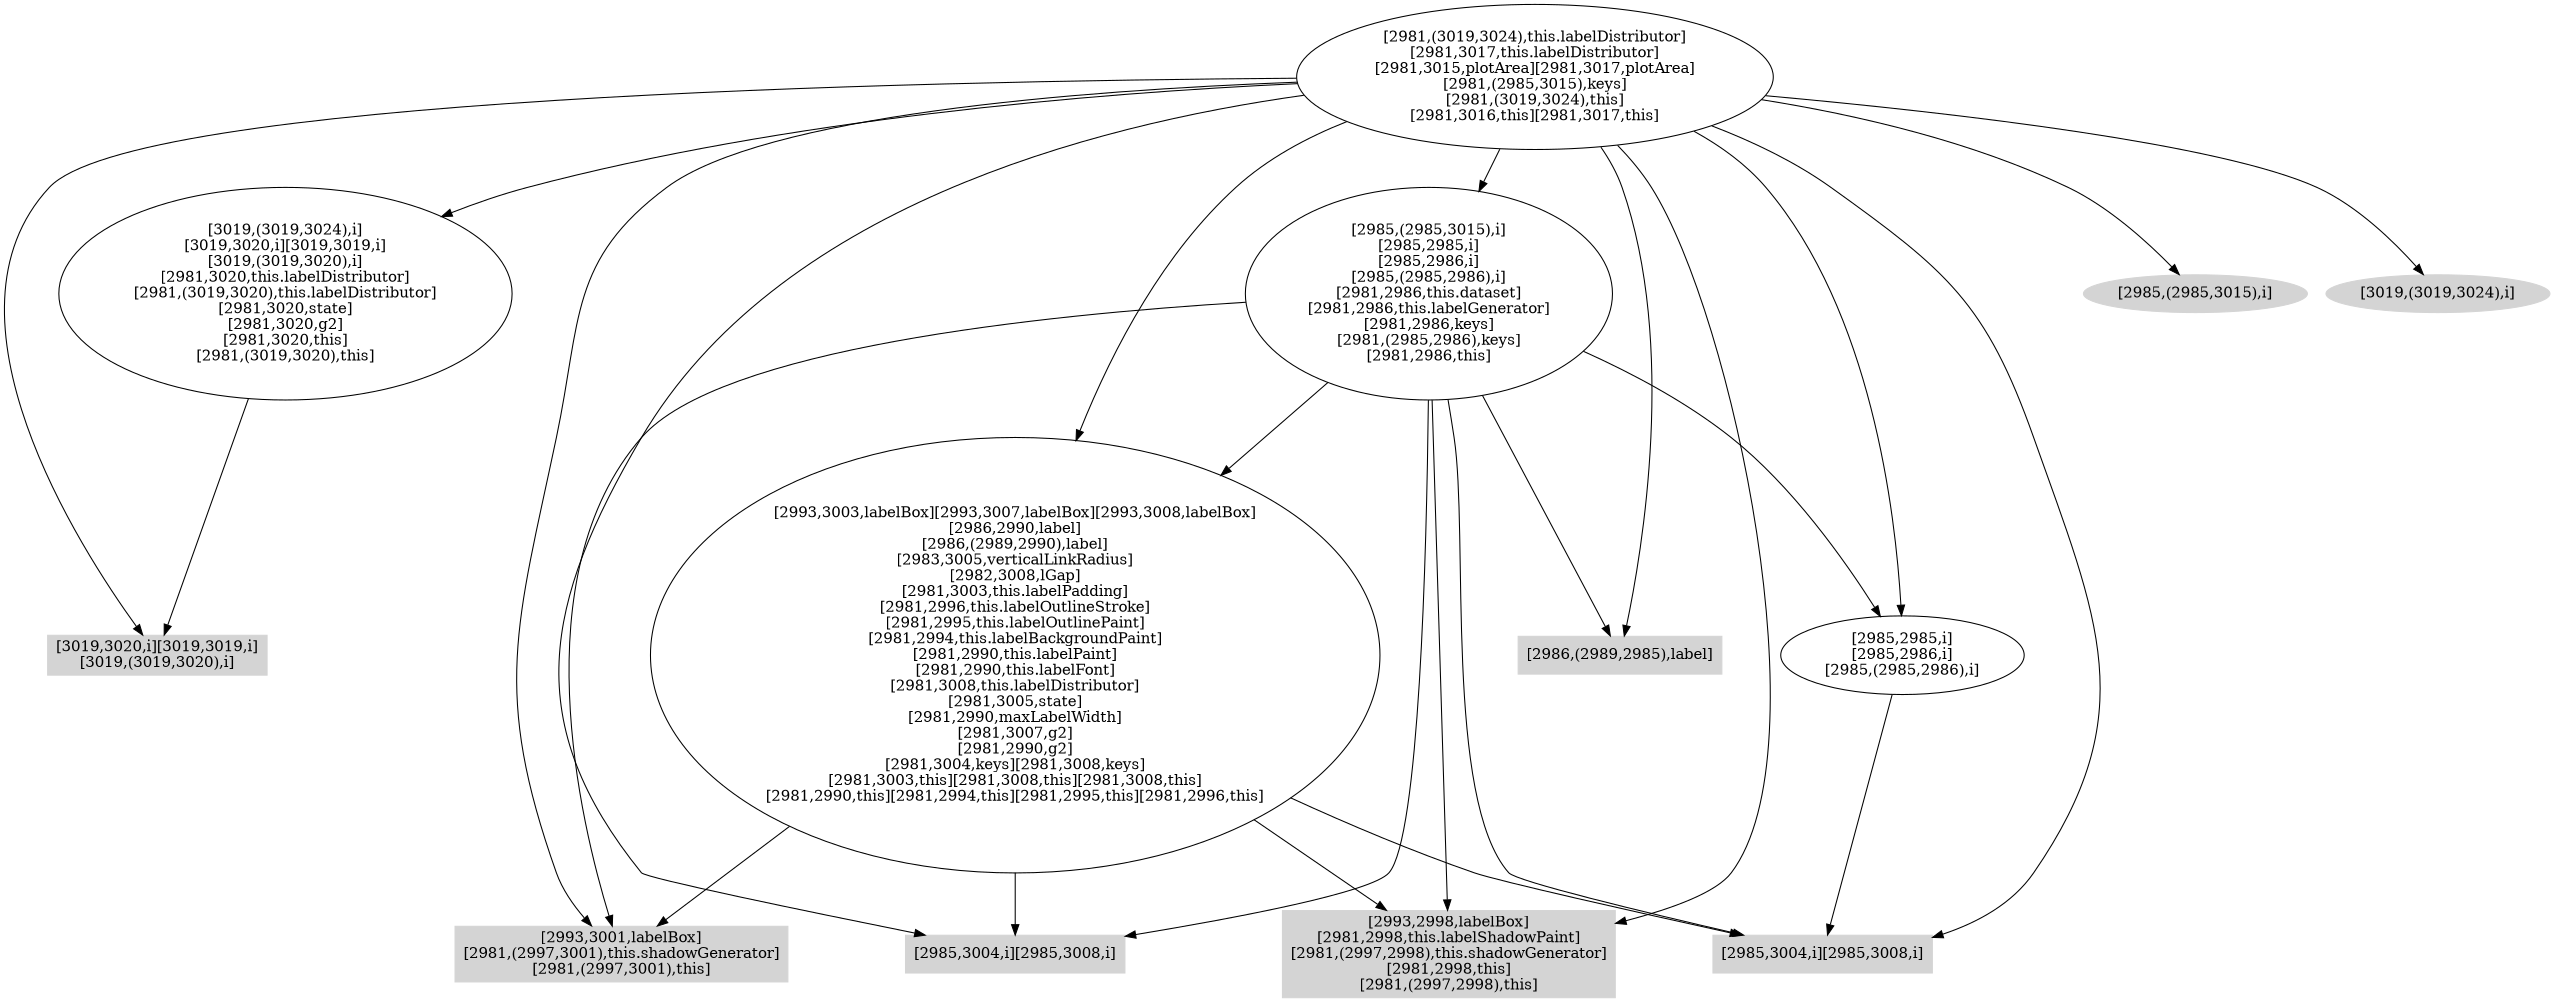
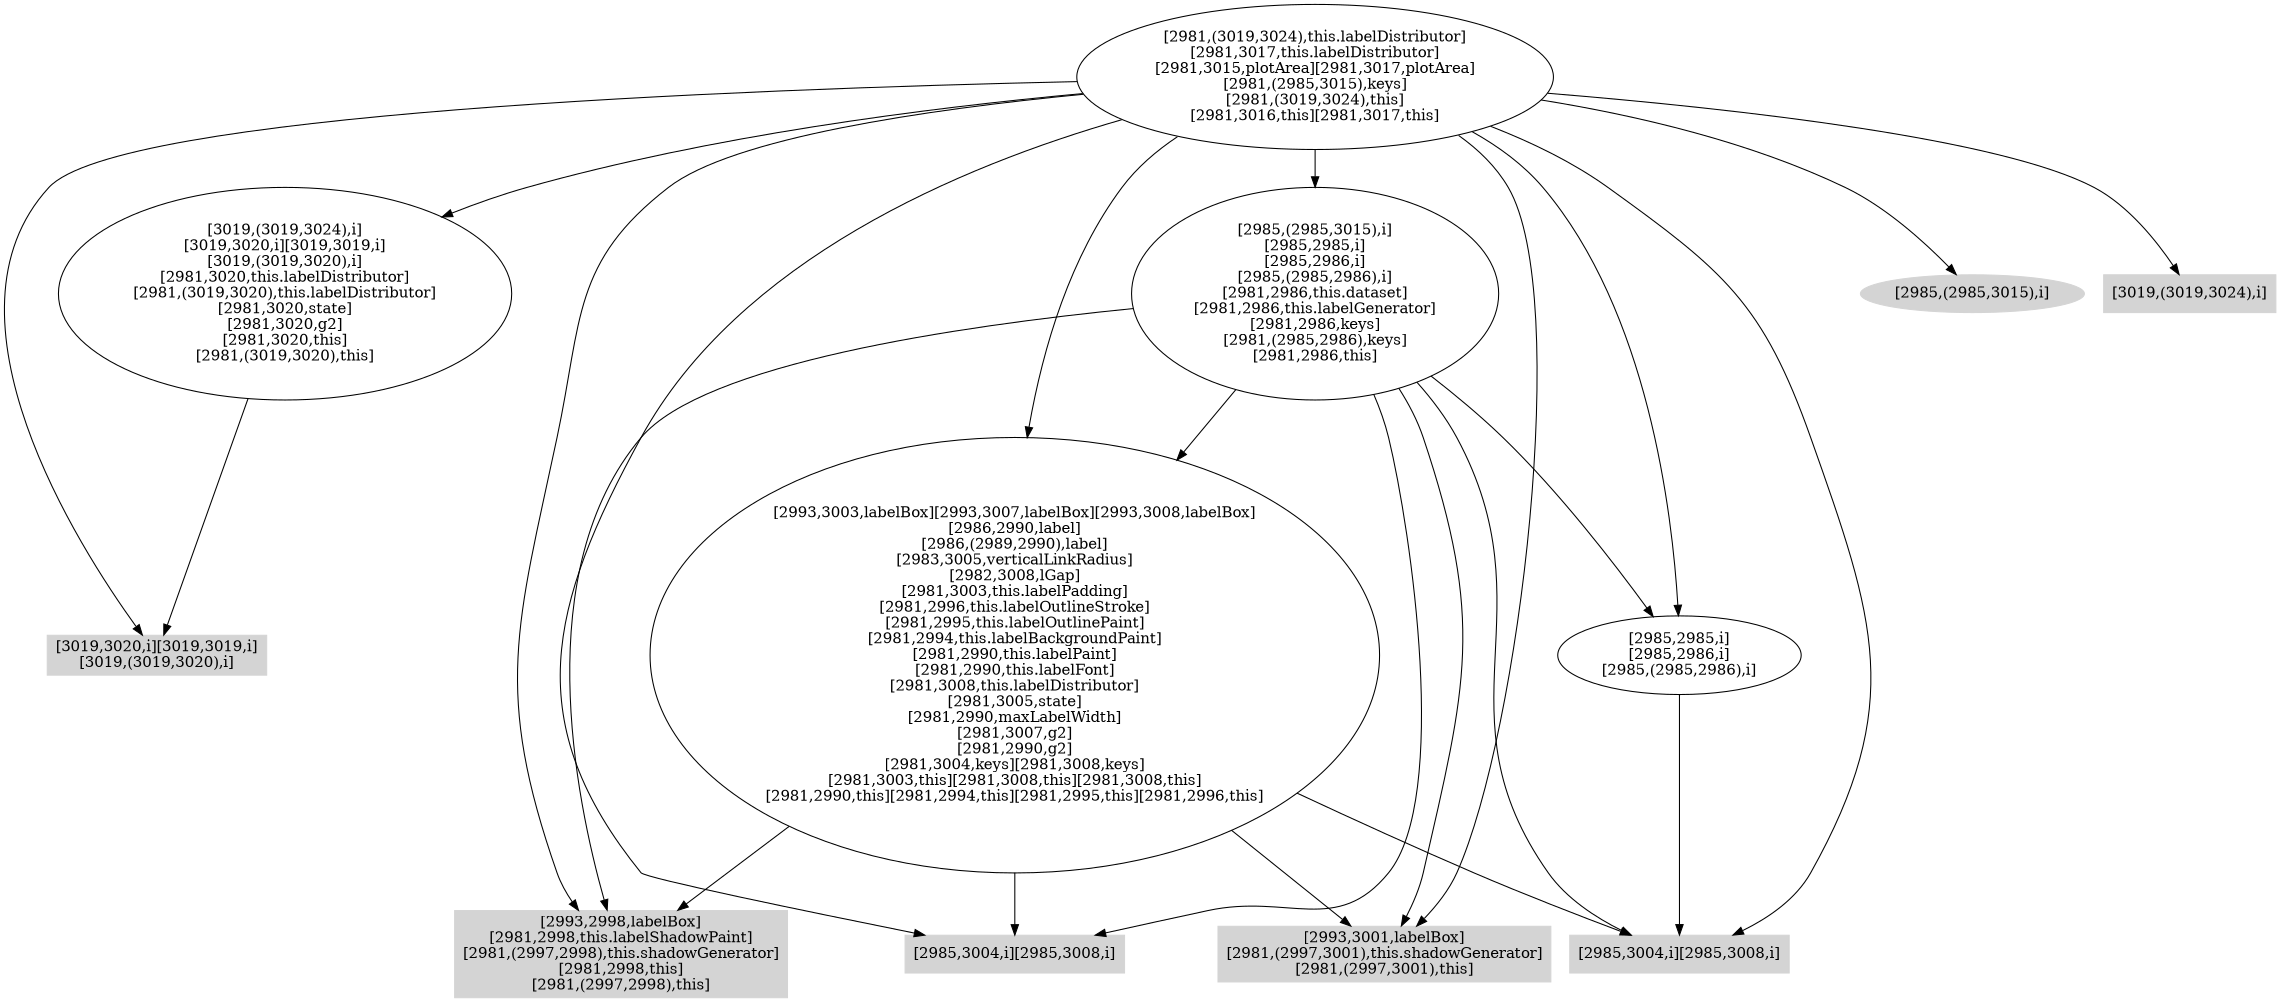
node "[3019,(3019,3024),i]": shape ellipse -> box
node "[2986,(2989,2985),label]": removed
